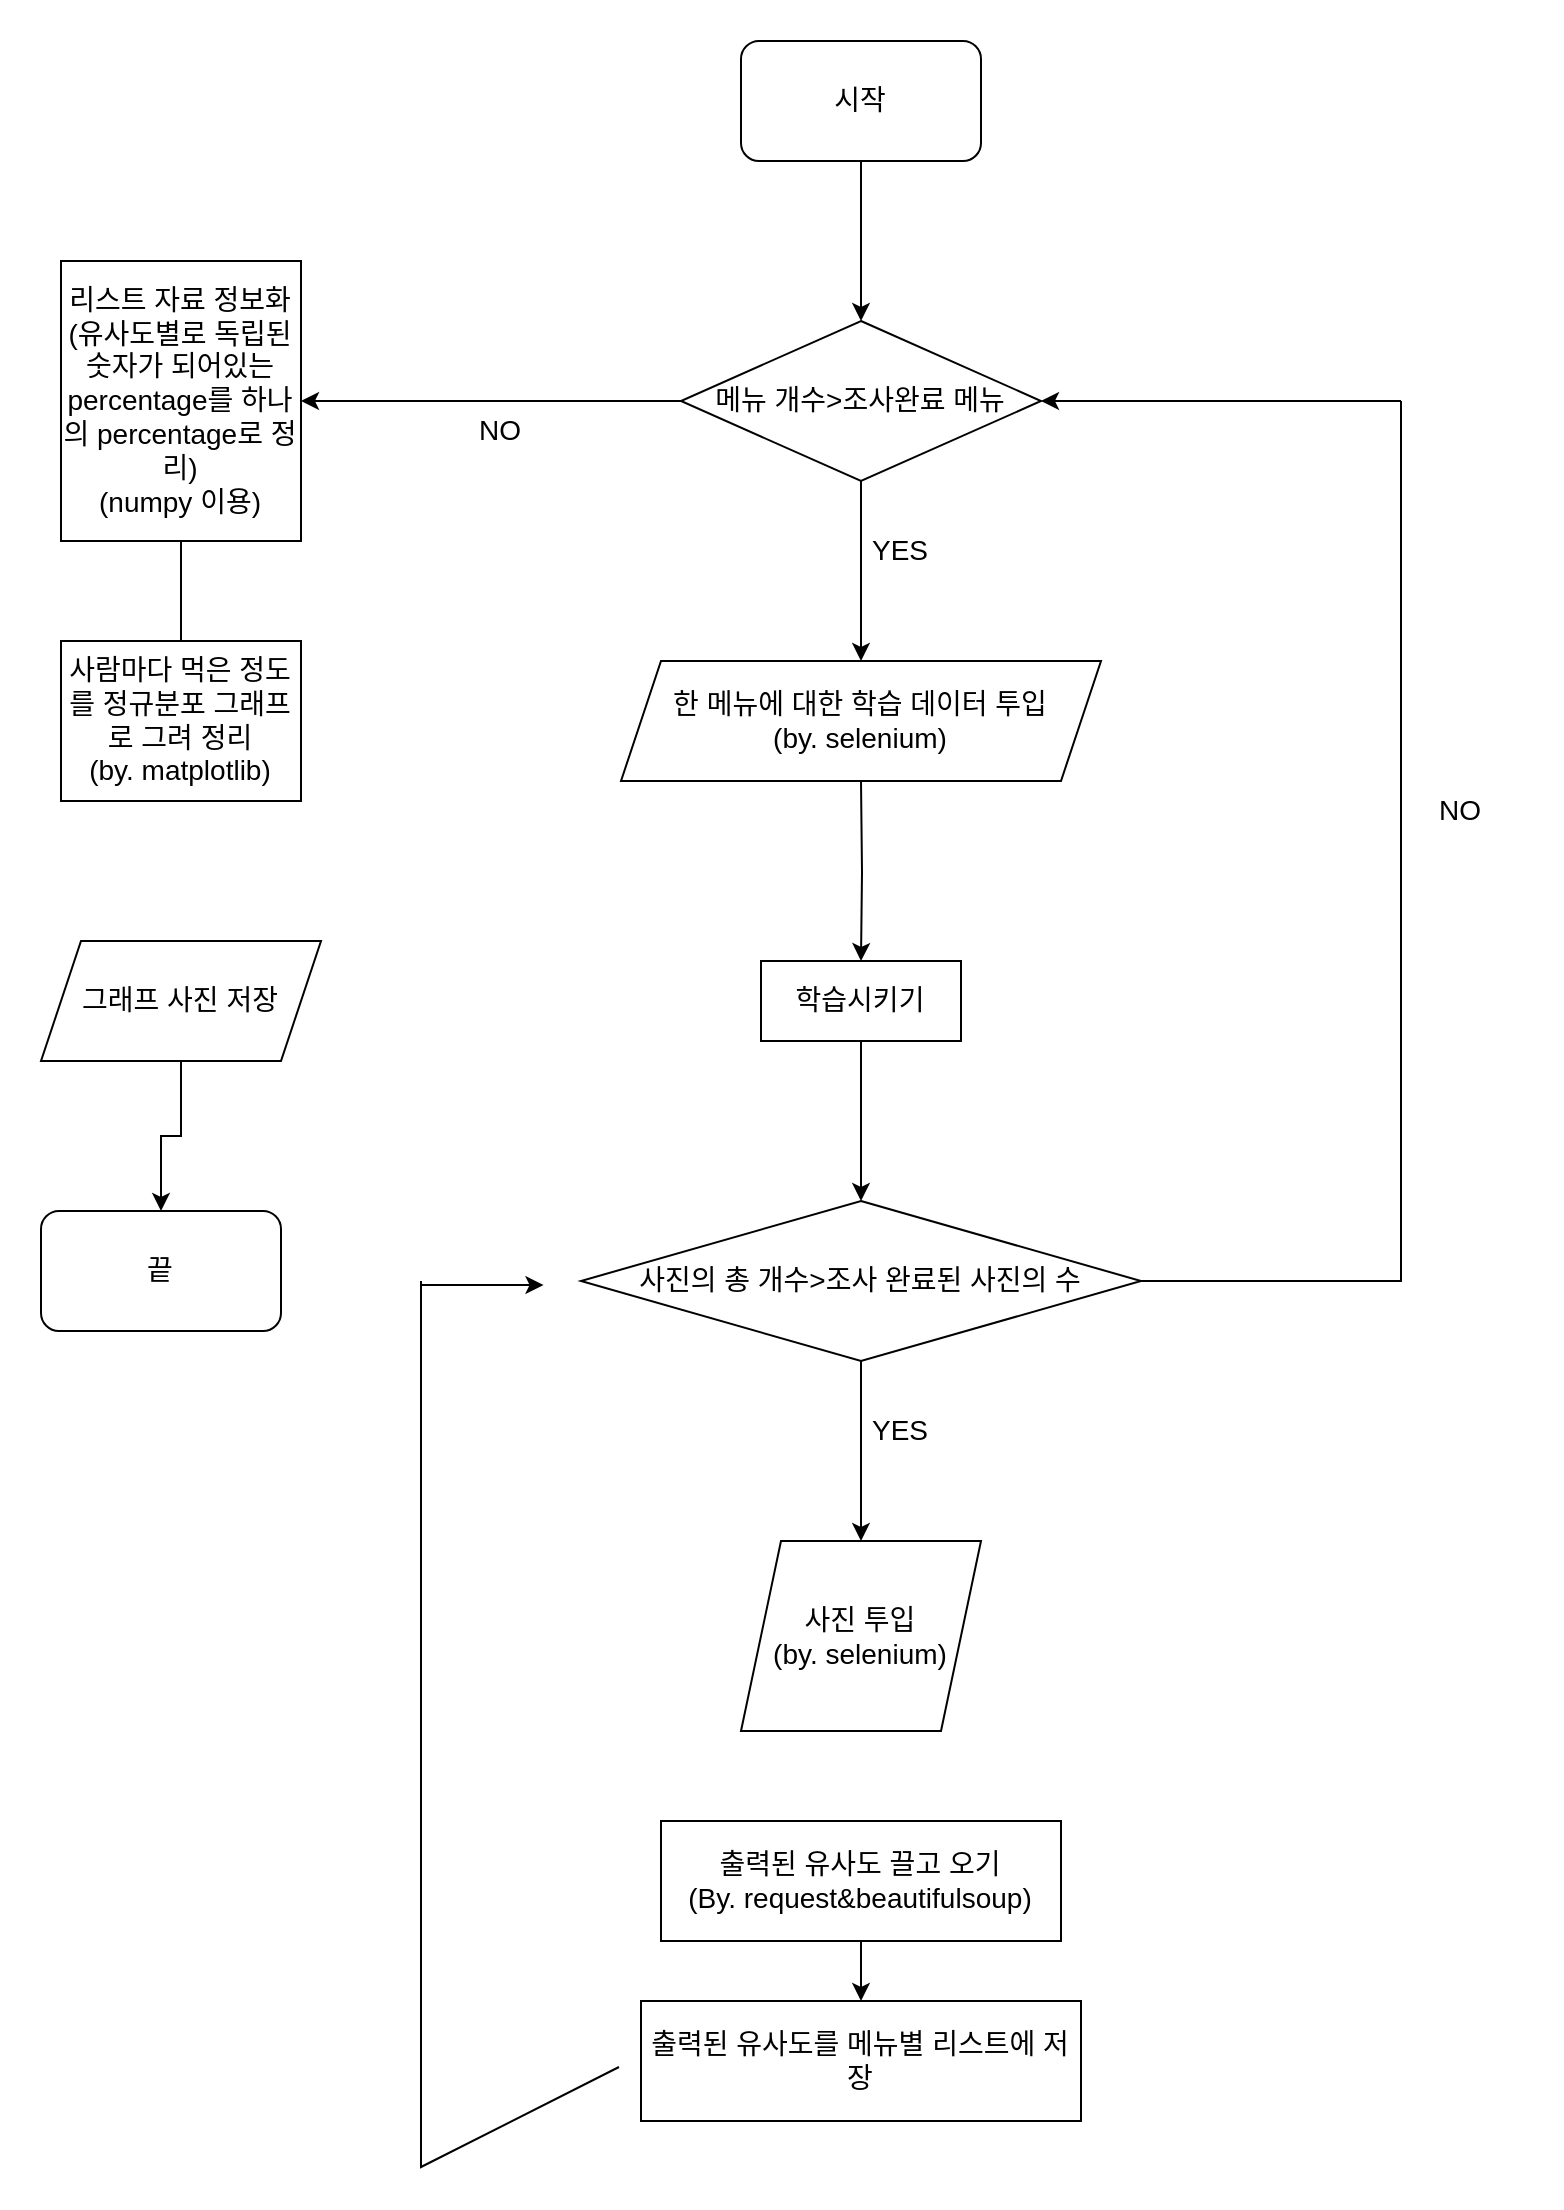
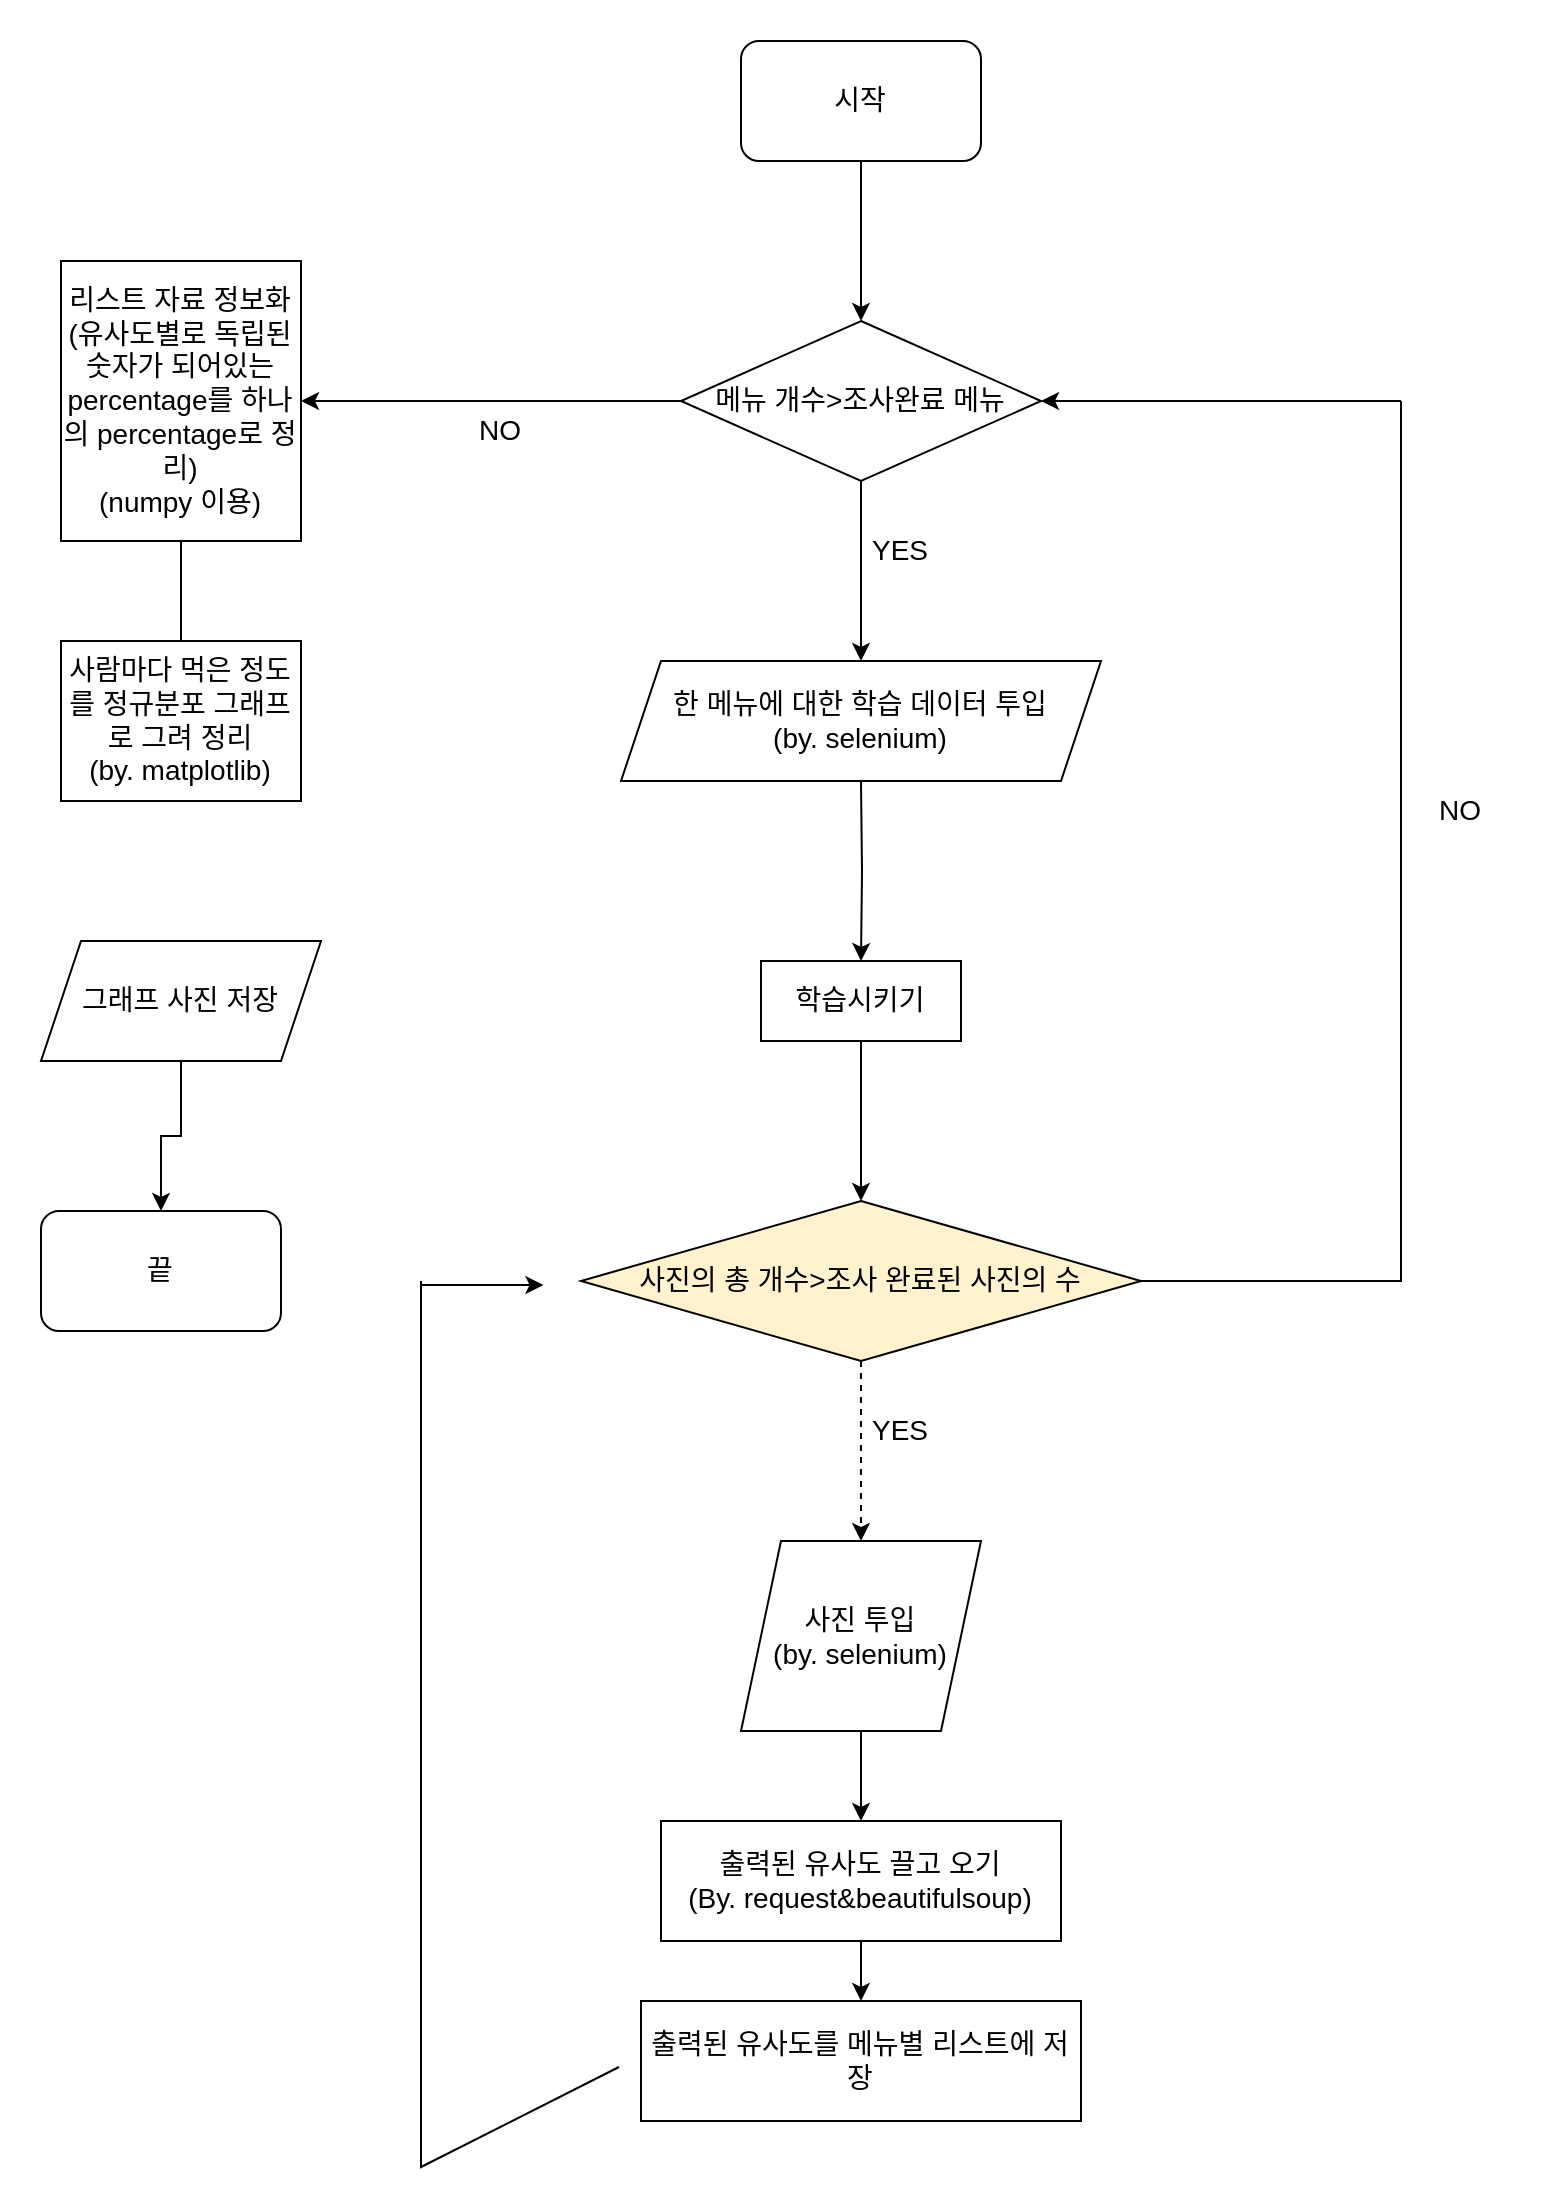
node "사진의 총 개수>조사 완료된 사진의 수": fillcolor #ffffff -> #fff2cc
edge "사진의 총 개수>조사 완료된 사진의 수" -> "사진 투입(by. selenium)": style solid -> dashed
edge "사진 투입(by. selenium)" -> "출력된 유사도 끌고 오기(By. request&beautifulsoup)": added
